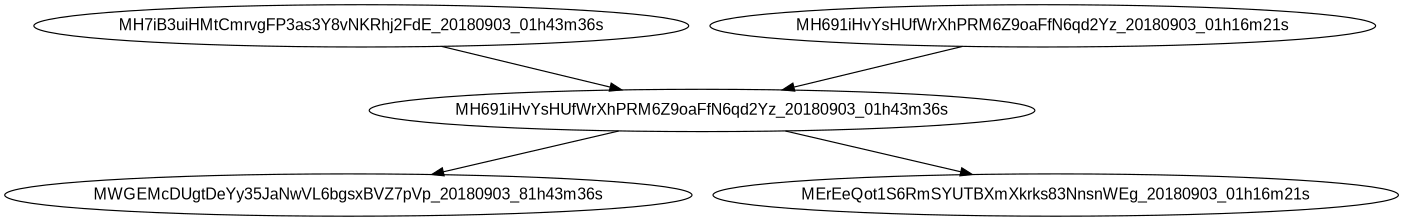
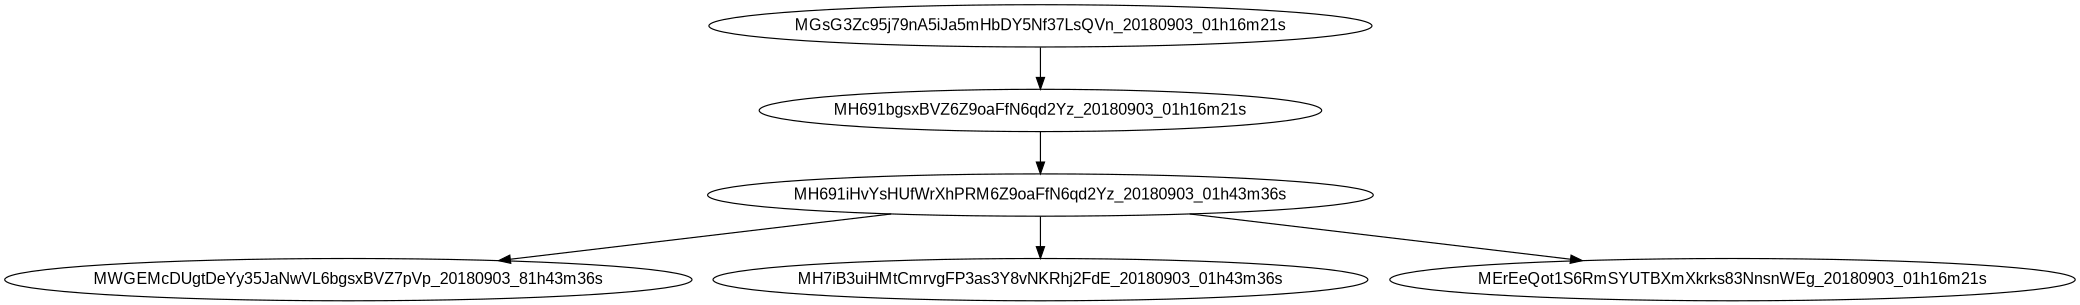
node "MGsG3Zc95j79nA5iJa5mHbDY5Nf37LsQVn_20180903_01h16m21s": added
node "MH691iHvYsHUfWrXhPRM6Z9oaFfN6qd2Yz_20180903_01h16m21s": label "MH691iHvYsHUfWrXhPRM6Z9oaFfN6qd2Yz_20180903_01h16m21s" -> "MH691bgsxBVZ6Z9oaFfN6qd2Yz_20180903_01h16m21s"
edge "MH7iB3uiHMtCmrvgFP3as3Y8vNKRhj2FdE_20180903_01h43m36s" -> "MH691iHvYsHUfWrXhPRM6Z9oaFfN6qd2Yz_20180903_01h43m36s": reversed
